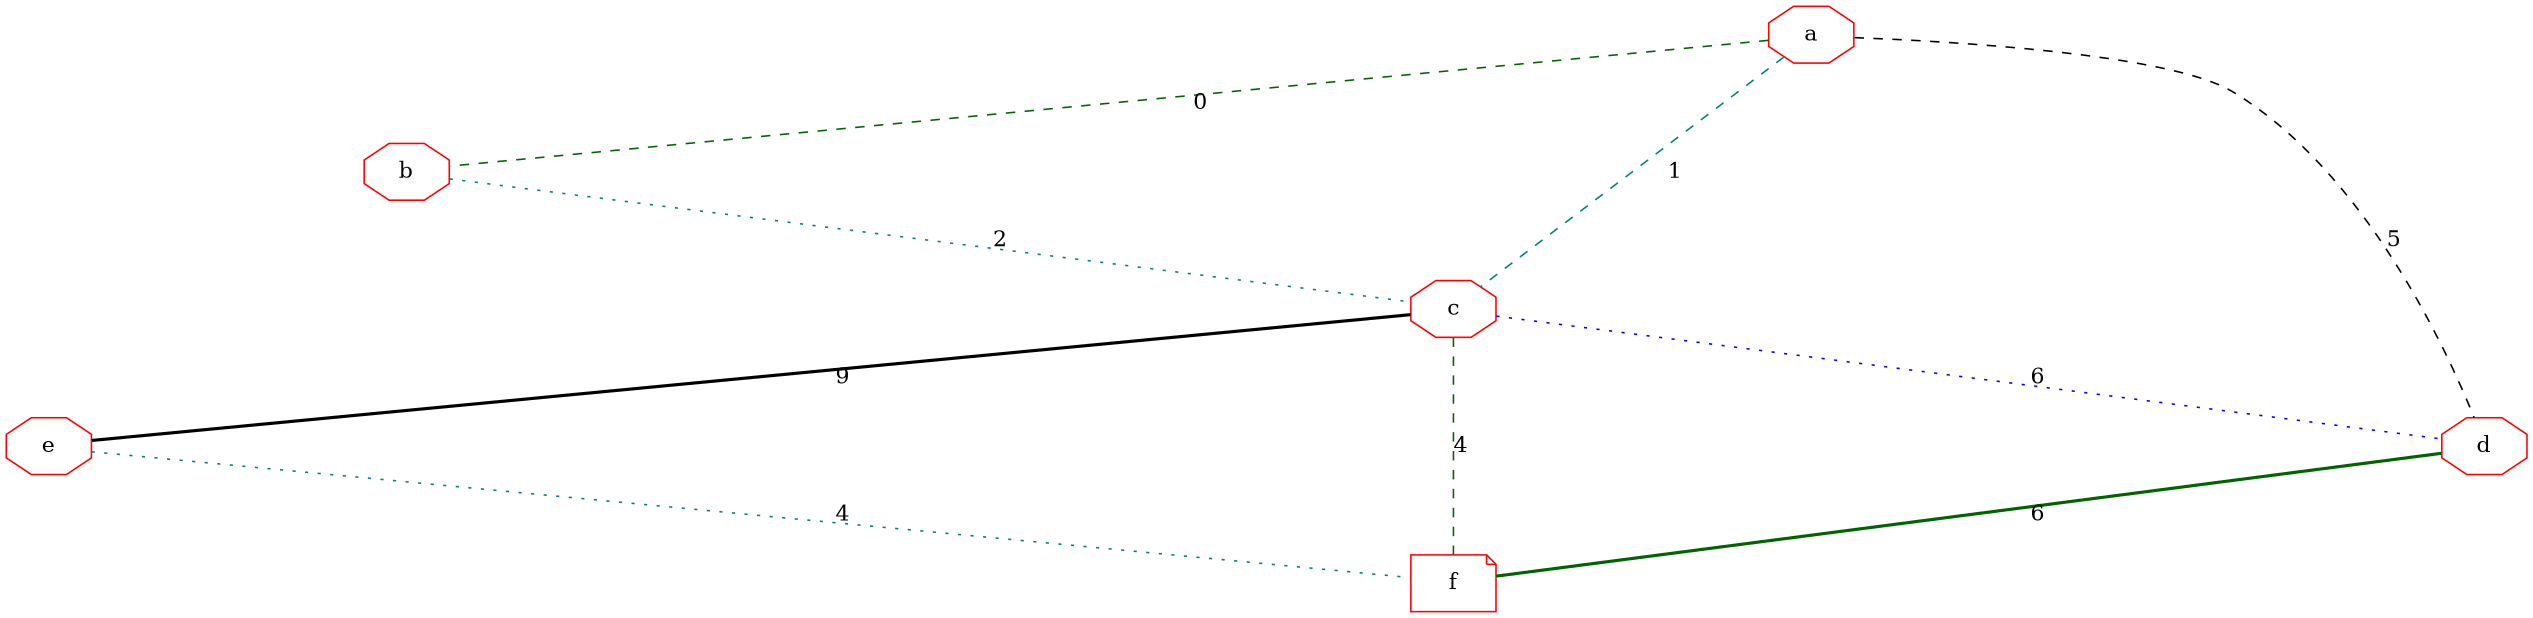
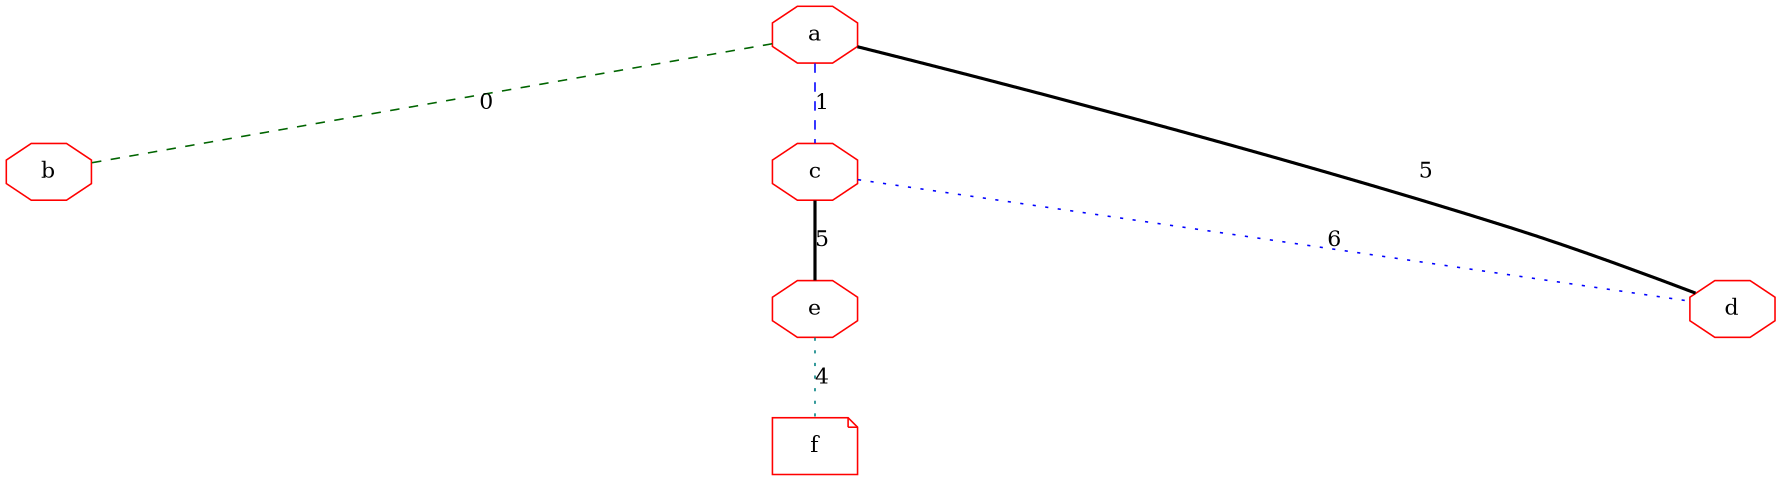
edge "a" -- "d": style dashed -> bold
edge "a" -- "c": color teal -> blue
edge "b" -- "c": removed, label "2"
edge "c" -- "e": label "9" -> "5"
edge "c" -- "f": removed, label "4"
edge "d" -- "f": removed, label "6"
